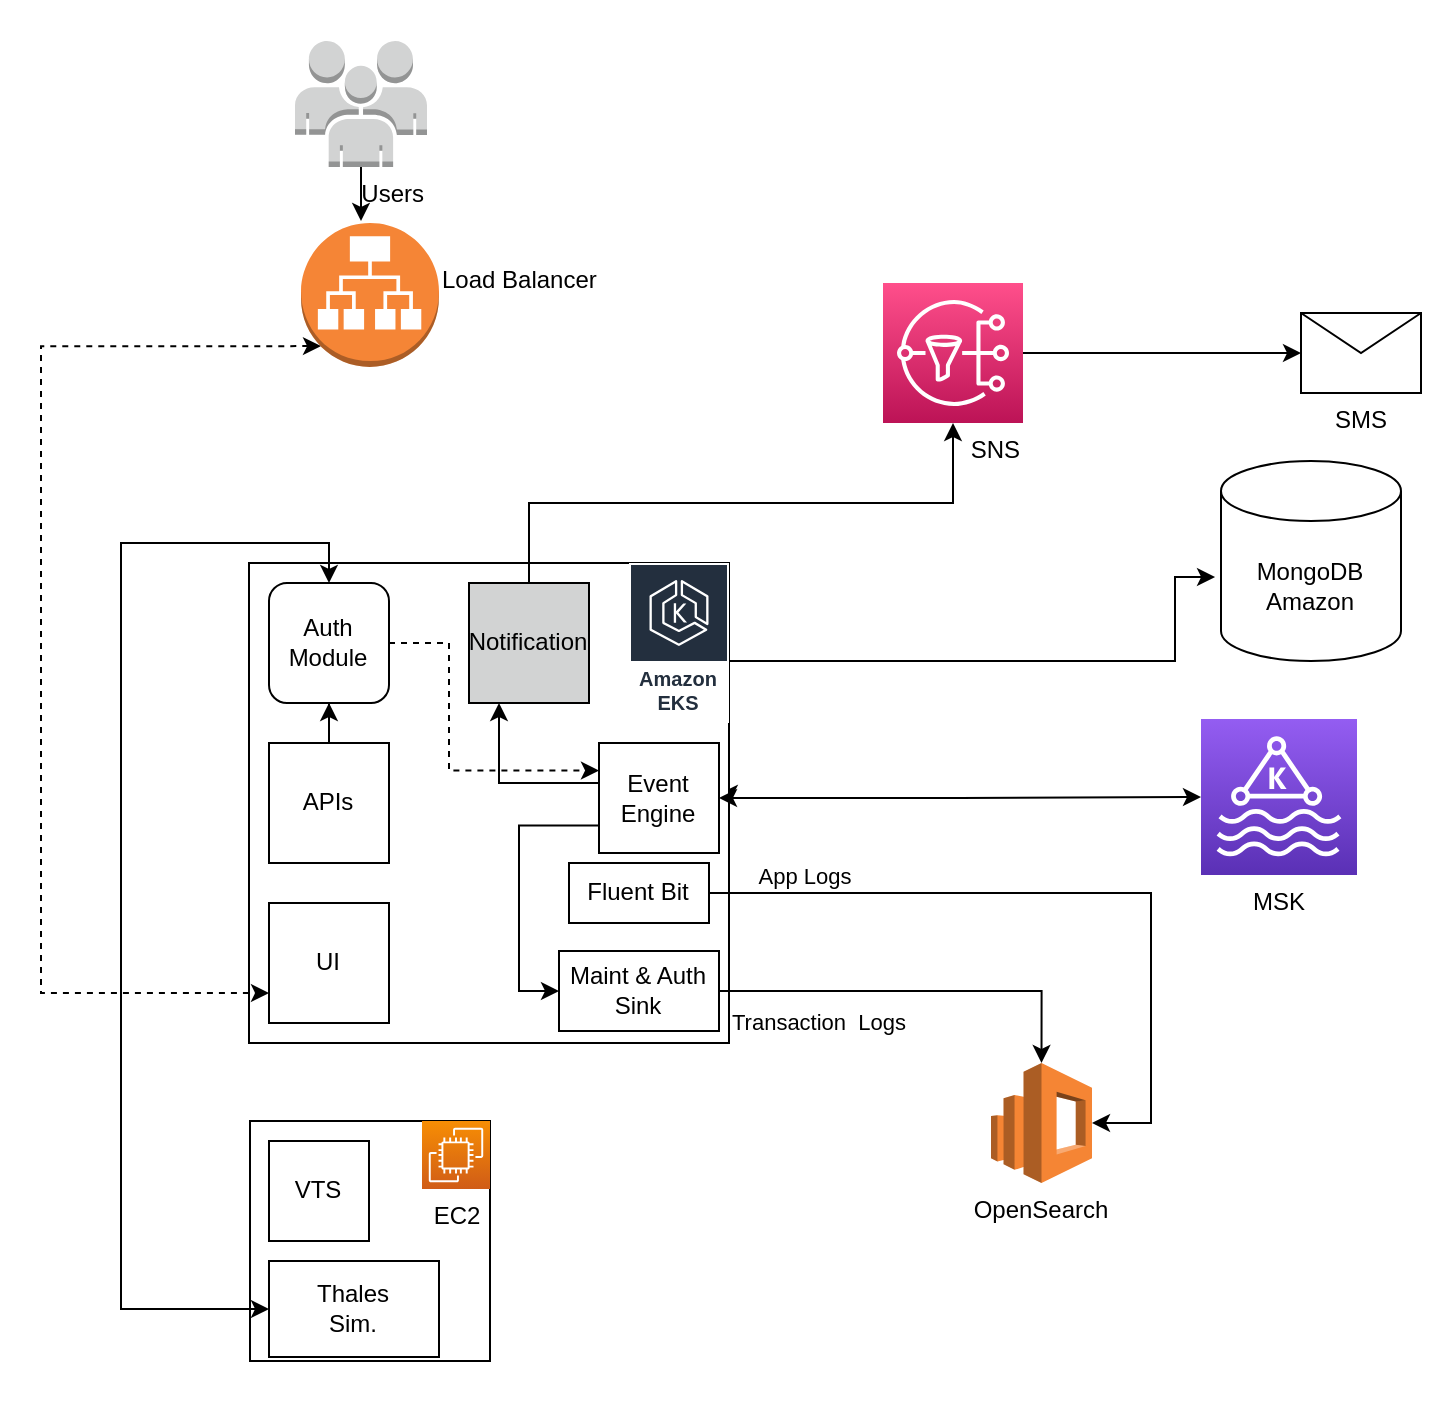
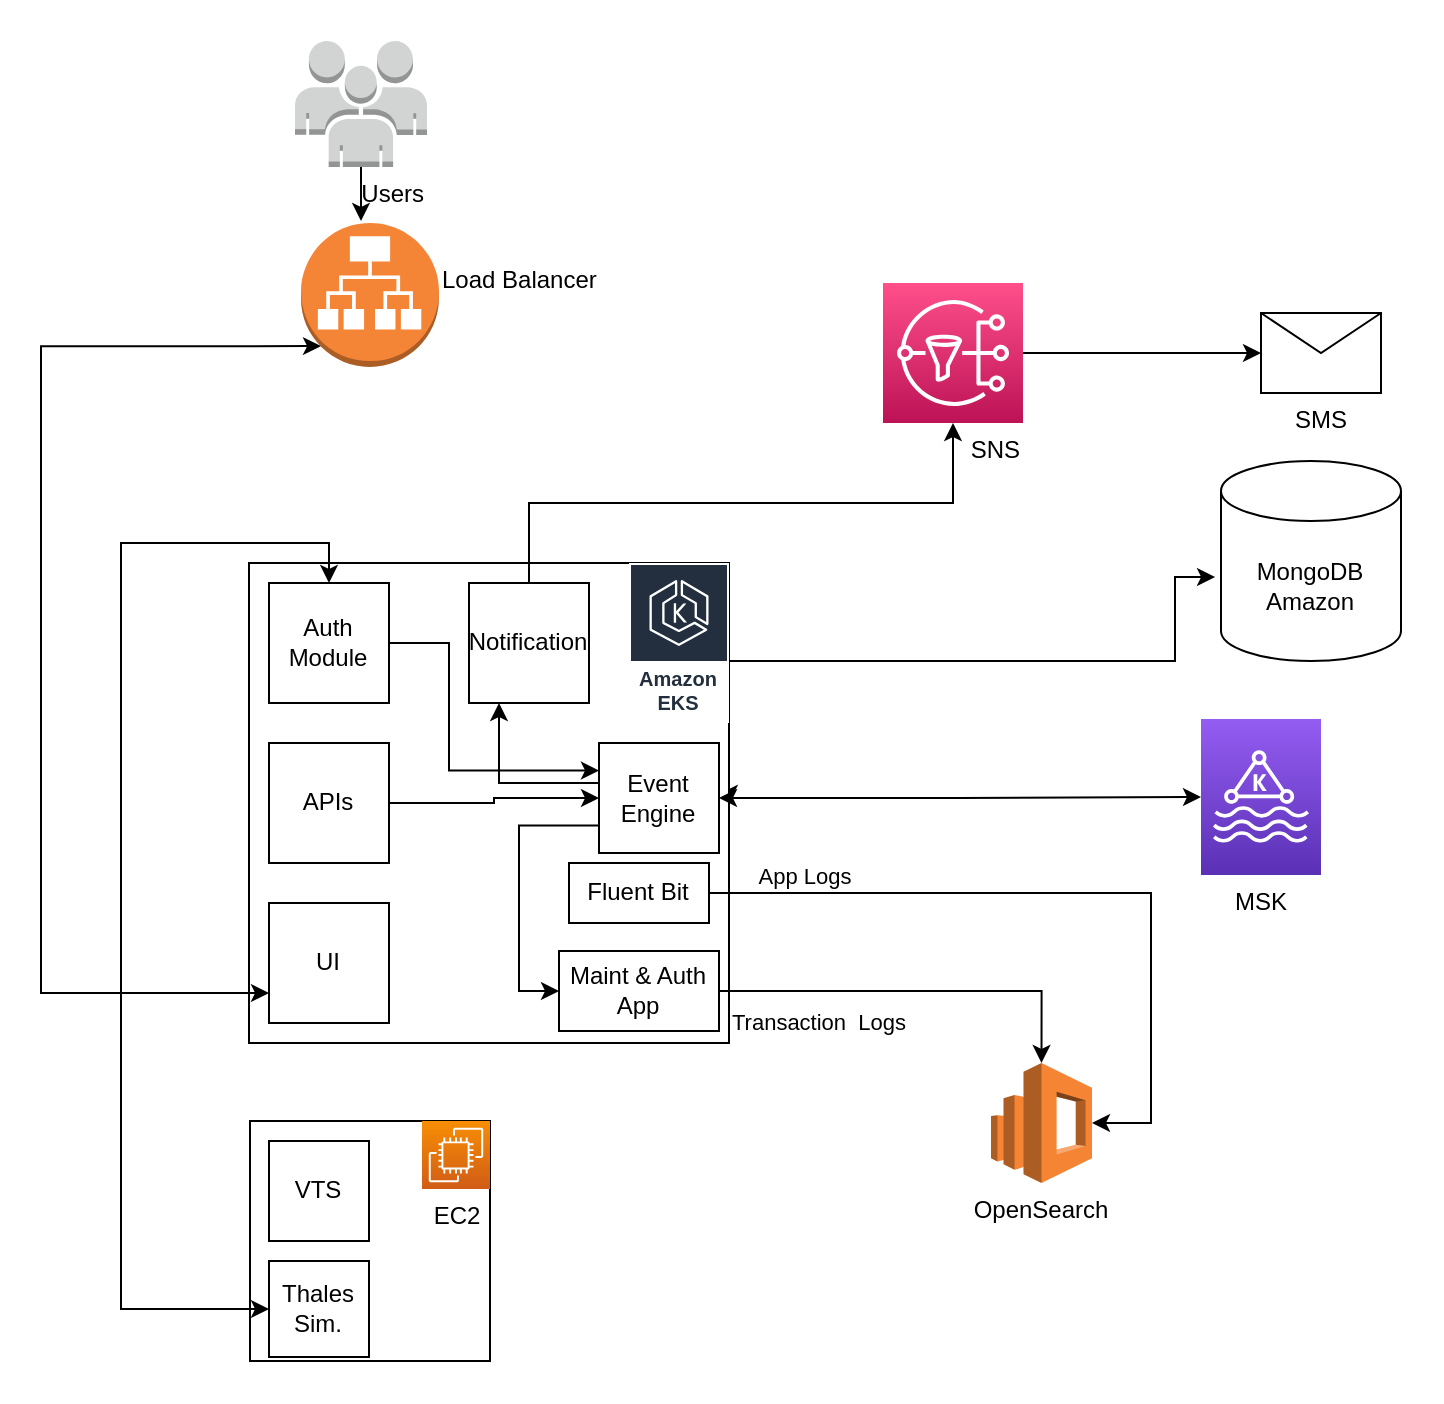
node "SMS": moved (1361, 353) -> (1321, 353)
node "Auth Module": shape rounded rectangle -> rectangle
node "Notification": fillcolor #d2d3d3 -> #ffffff
edge "Load Balancer" -- "UI": style dashed -> solid
edge "APIs" -> "Auth Module": now "APIs" -> "Event Engine"
edge "Auth Module" -> "Event Engine": style dashed -> solid
node "MSK": size 156x156 -> 120x156
node "Maint & Auth Sink": label "Maint & Auth Sink" -> "Maint & Auth App"
node "Thales Sim.": size 170x96 -> 100x96
